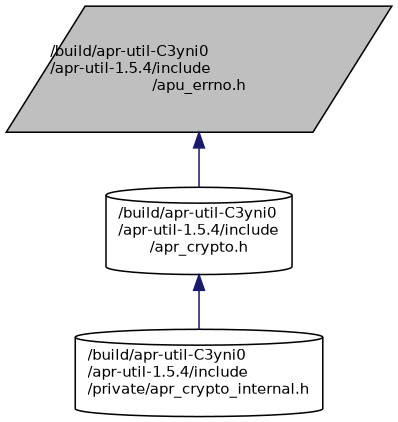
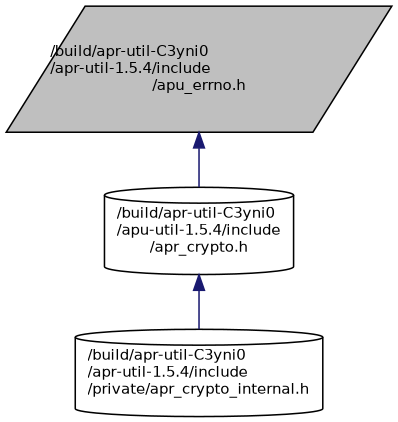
node "/build/apr-util-C3yni0 /apr-util-1.5.4/include /apr_crypto.h": label "/build/apr-util-C3yni0 /apr-util-1.5.4/include /apr_crypto.h" -> "/build/apr-util-C3yni0 /apu-util-1.5.4/include /apr_crypto.h"
